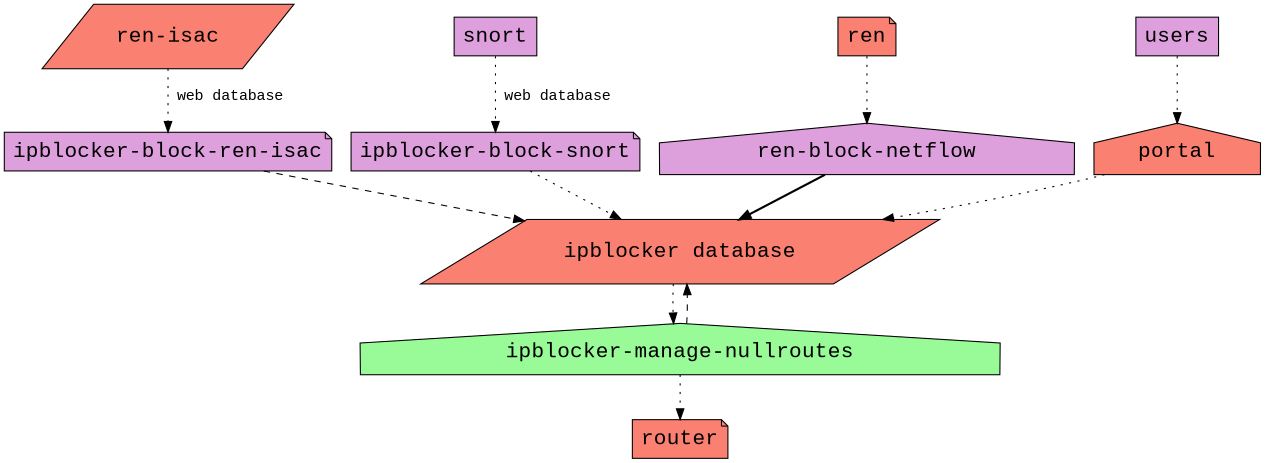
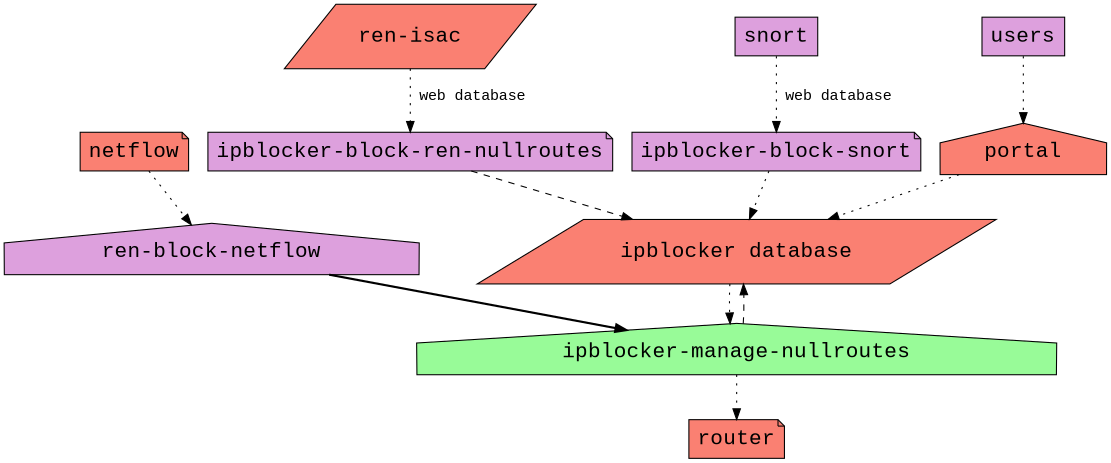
node "ren": label "ren" -> "netflow"
node "ipblocker-block-ren-isac": label "ipblocker-block-ren-isac" -> "ipblocker-block-ren-nullroutes"
edge "ren-block-netflow" -> "ipblocker database": now "ren-block-netflow" -> "ipblocker-manage-nullroutes"
